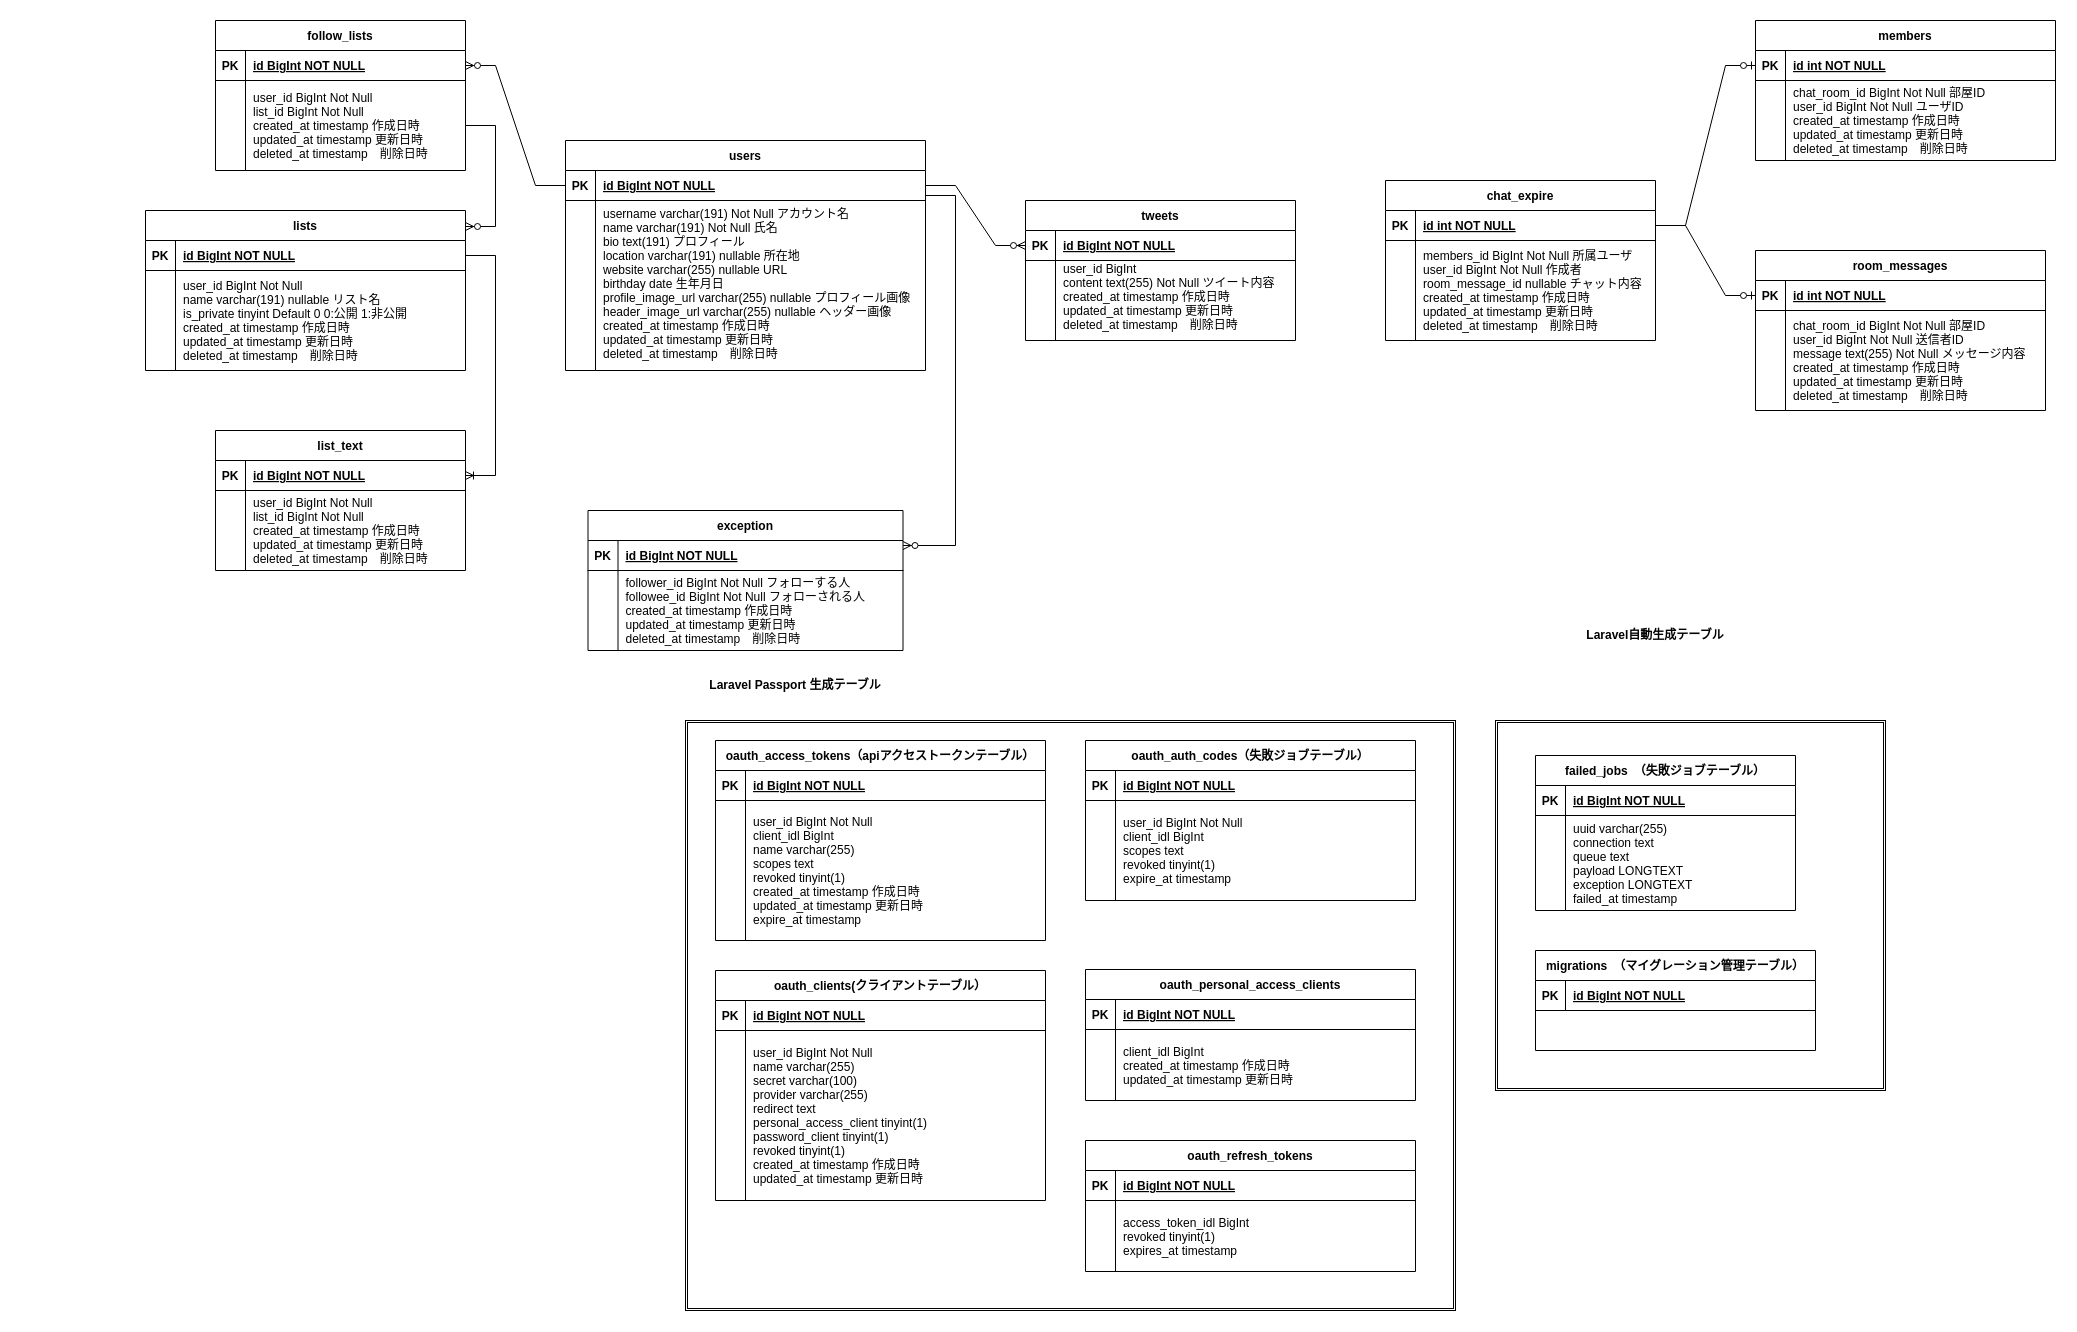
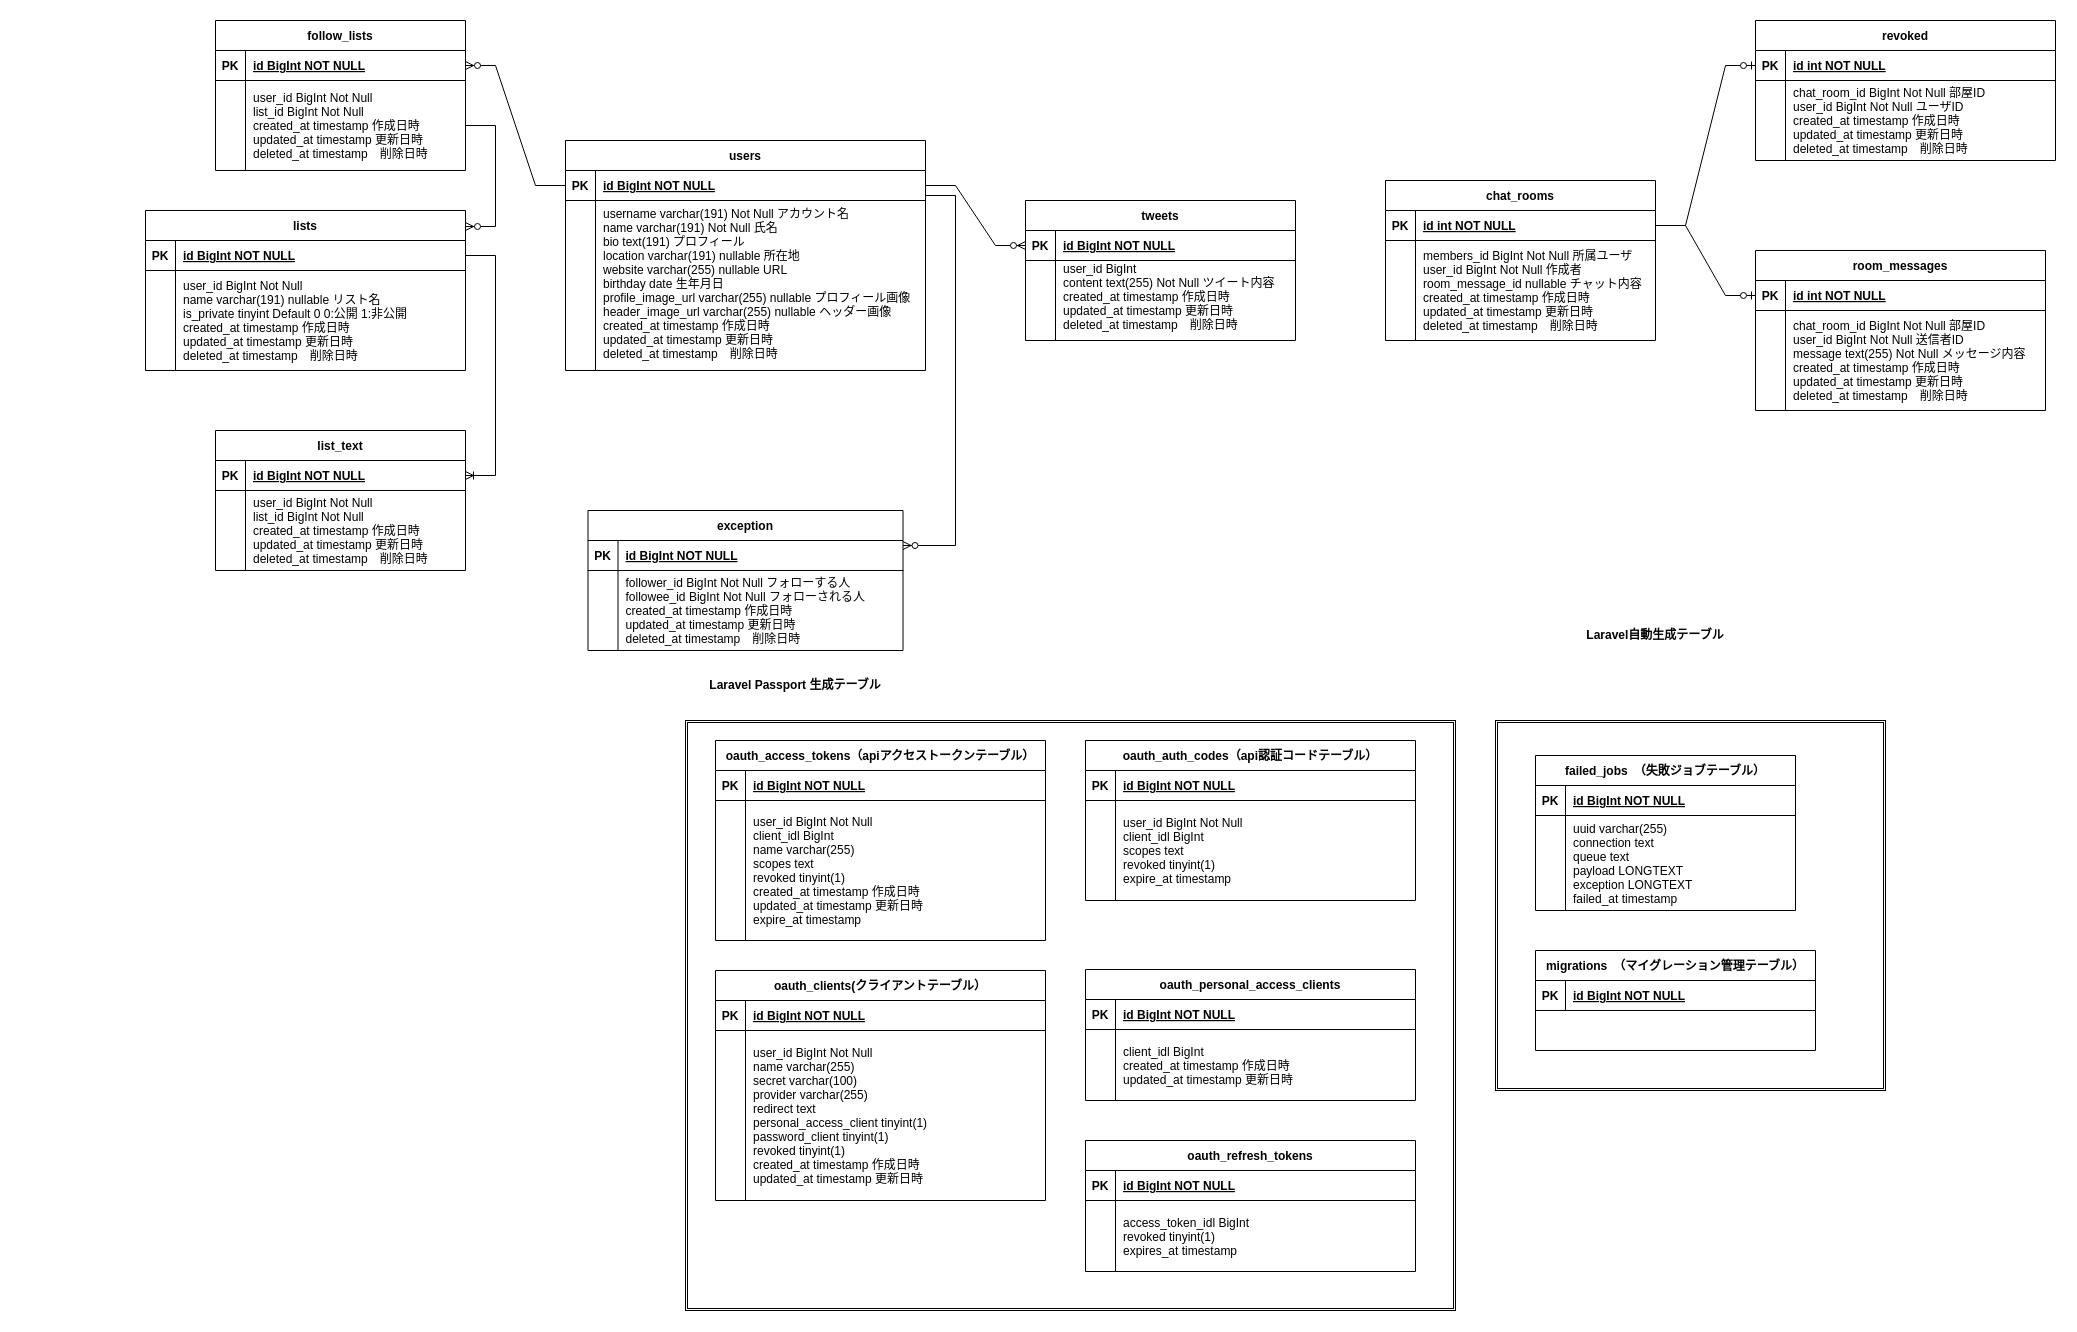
node "members": label "members" -> "revoked"
node "chat_expire": label "chat_expire" -> "chat_rooms"
node "oauth_auth_codes（失敗ジョブテーブル）": label "oauth_auth_codes（失敗ジョブテーブル）" -> "oauth_auth_codes（api認証コードテーブル）"
